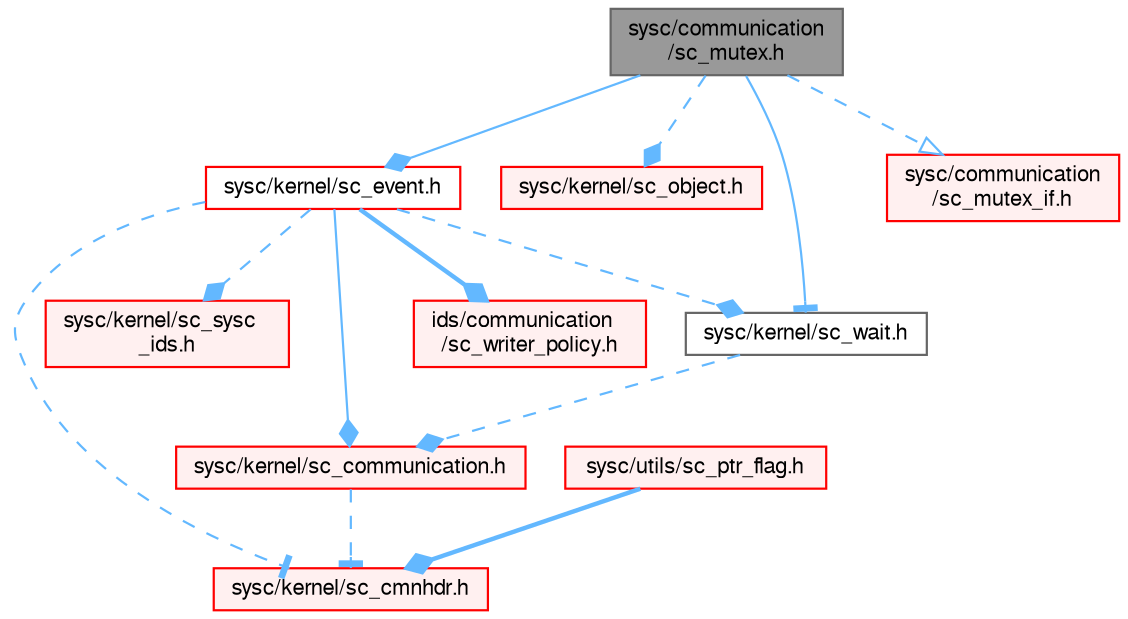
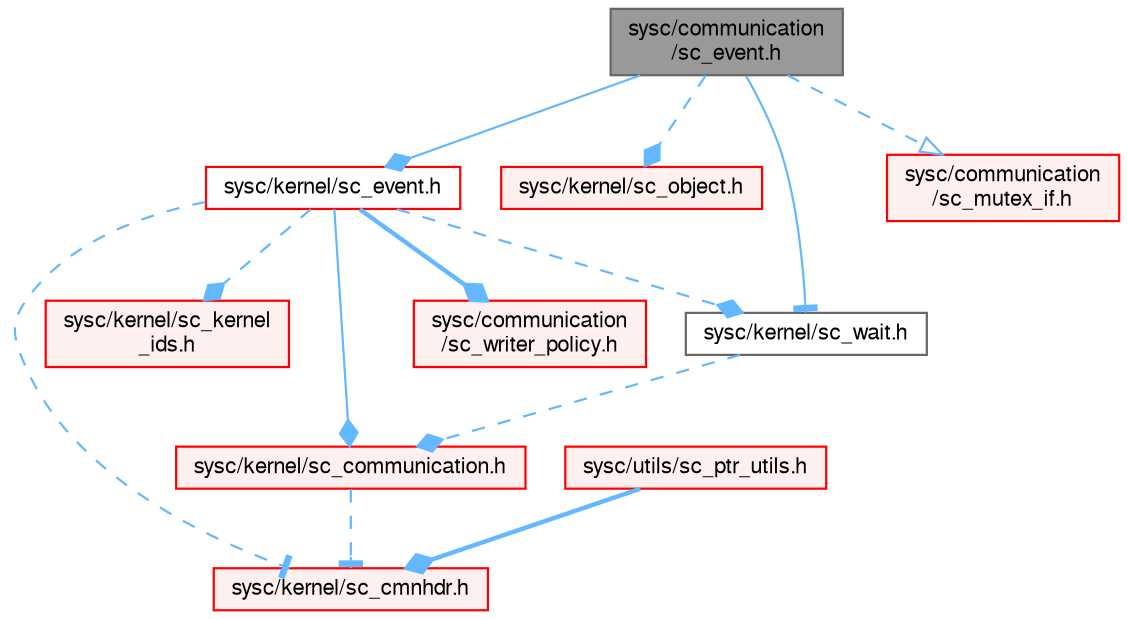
node "sysc/communication /sc_mutex.h": label "sysc/communication /sc_mutex.h" -> "sysc/communication /sc_event.h"
node "sysc/kernel/sc_sysc _ids.h": label "sysc/kernel/sc_sysc _ids.h" -> "sysc/kernel/sc_kernel _ids.h"
node "ids/communication /sc_writer_policy.h": label "ids/communication /sc_writer_policy.h" -> "sysc/communication /sc_writer_policy.h"
node "sysc/utils/sc_ptr_flag.h": label "sysc/utils/sc_ptr_flag.h" -> "sysc/utils/sc_ptr_utils.h"
